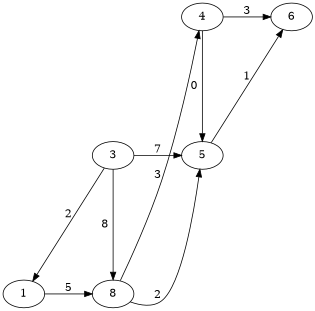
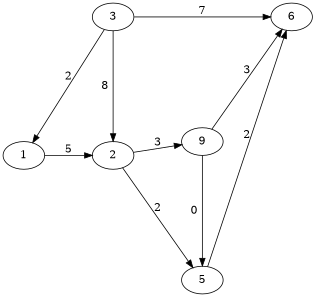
node "4": label "4" -> "9"
edge "5" -> "6": label "1" -> "2"
edge "3" -> "5": now "3" -> "6"
node "8": label "8" -> "2"
